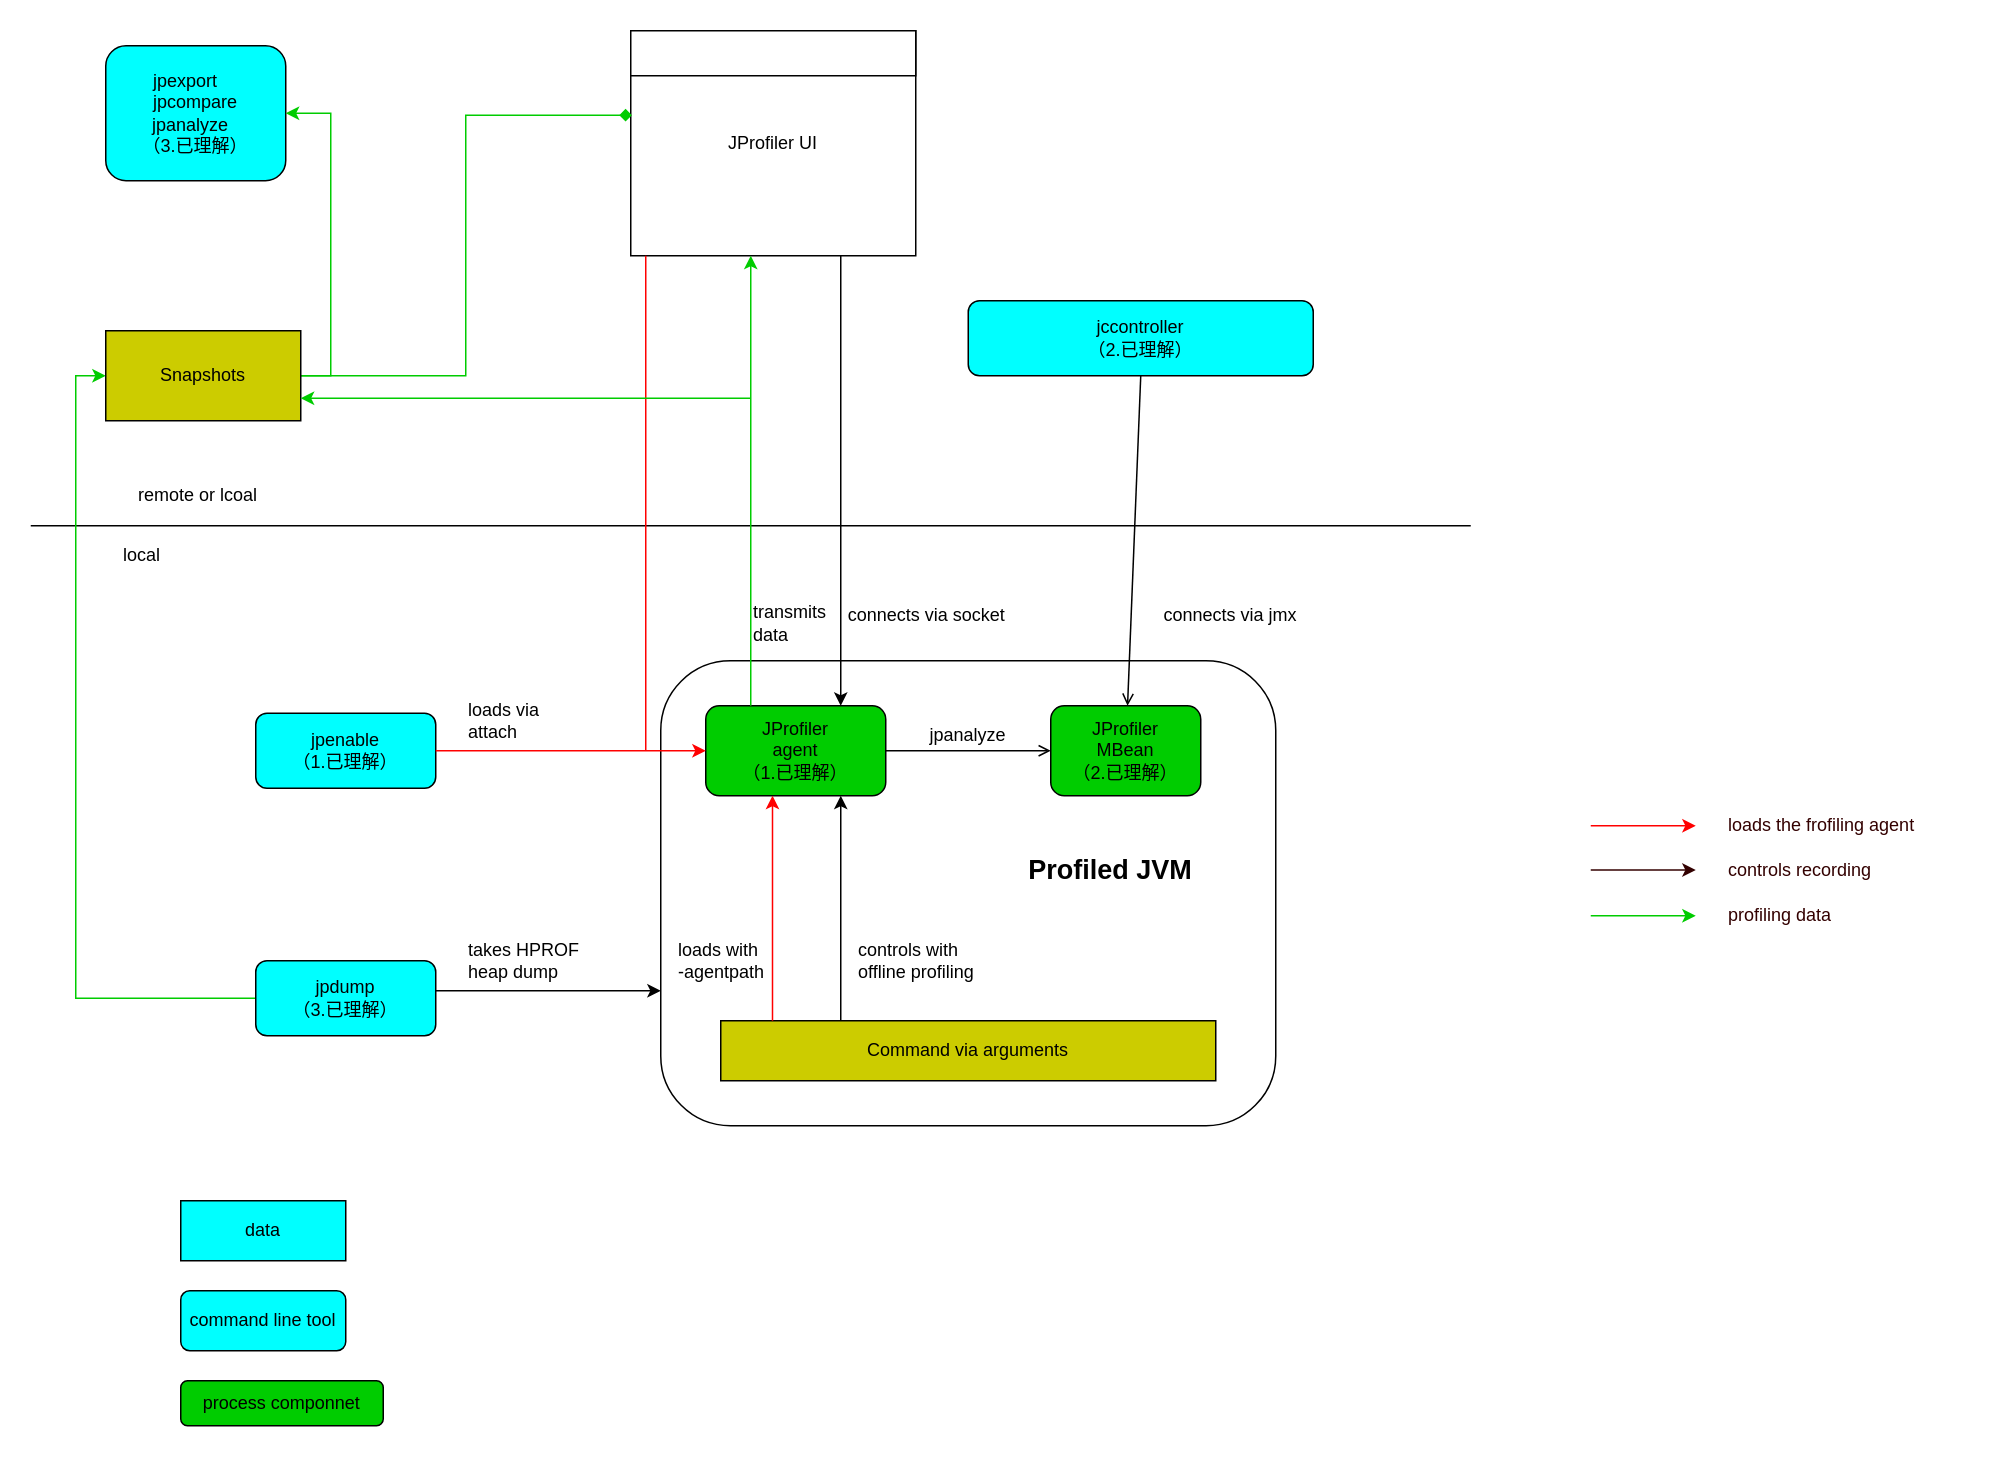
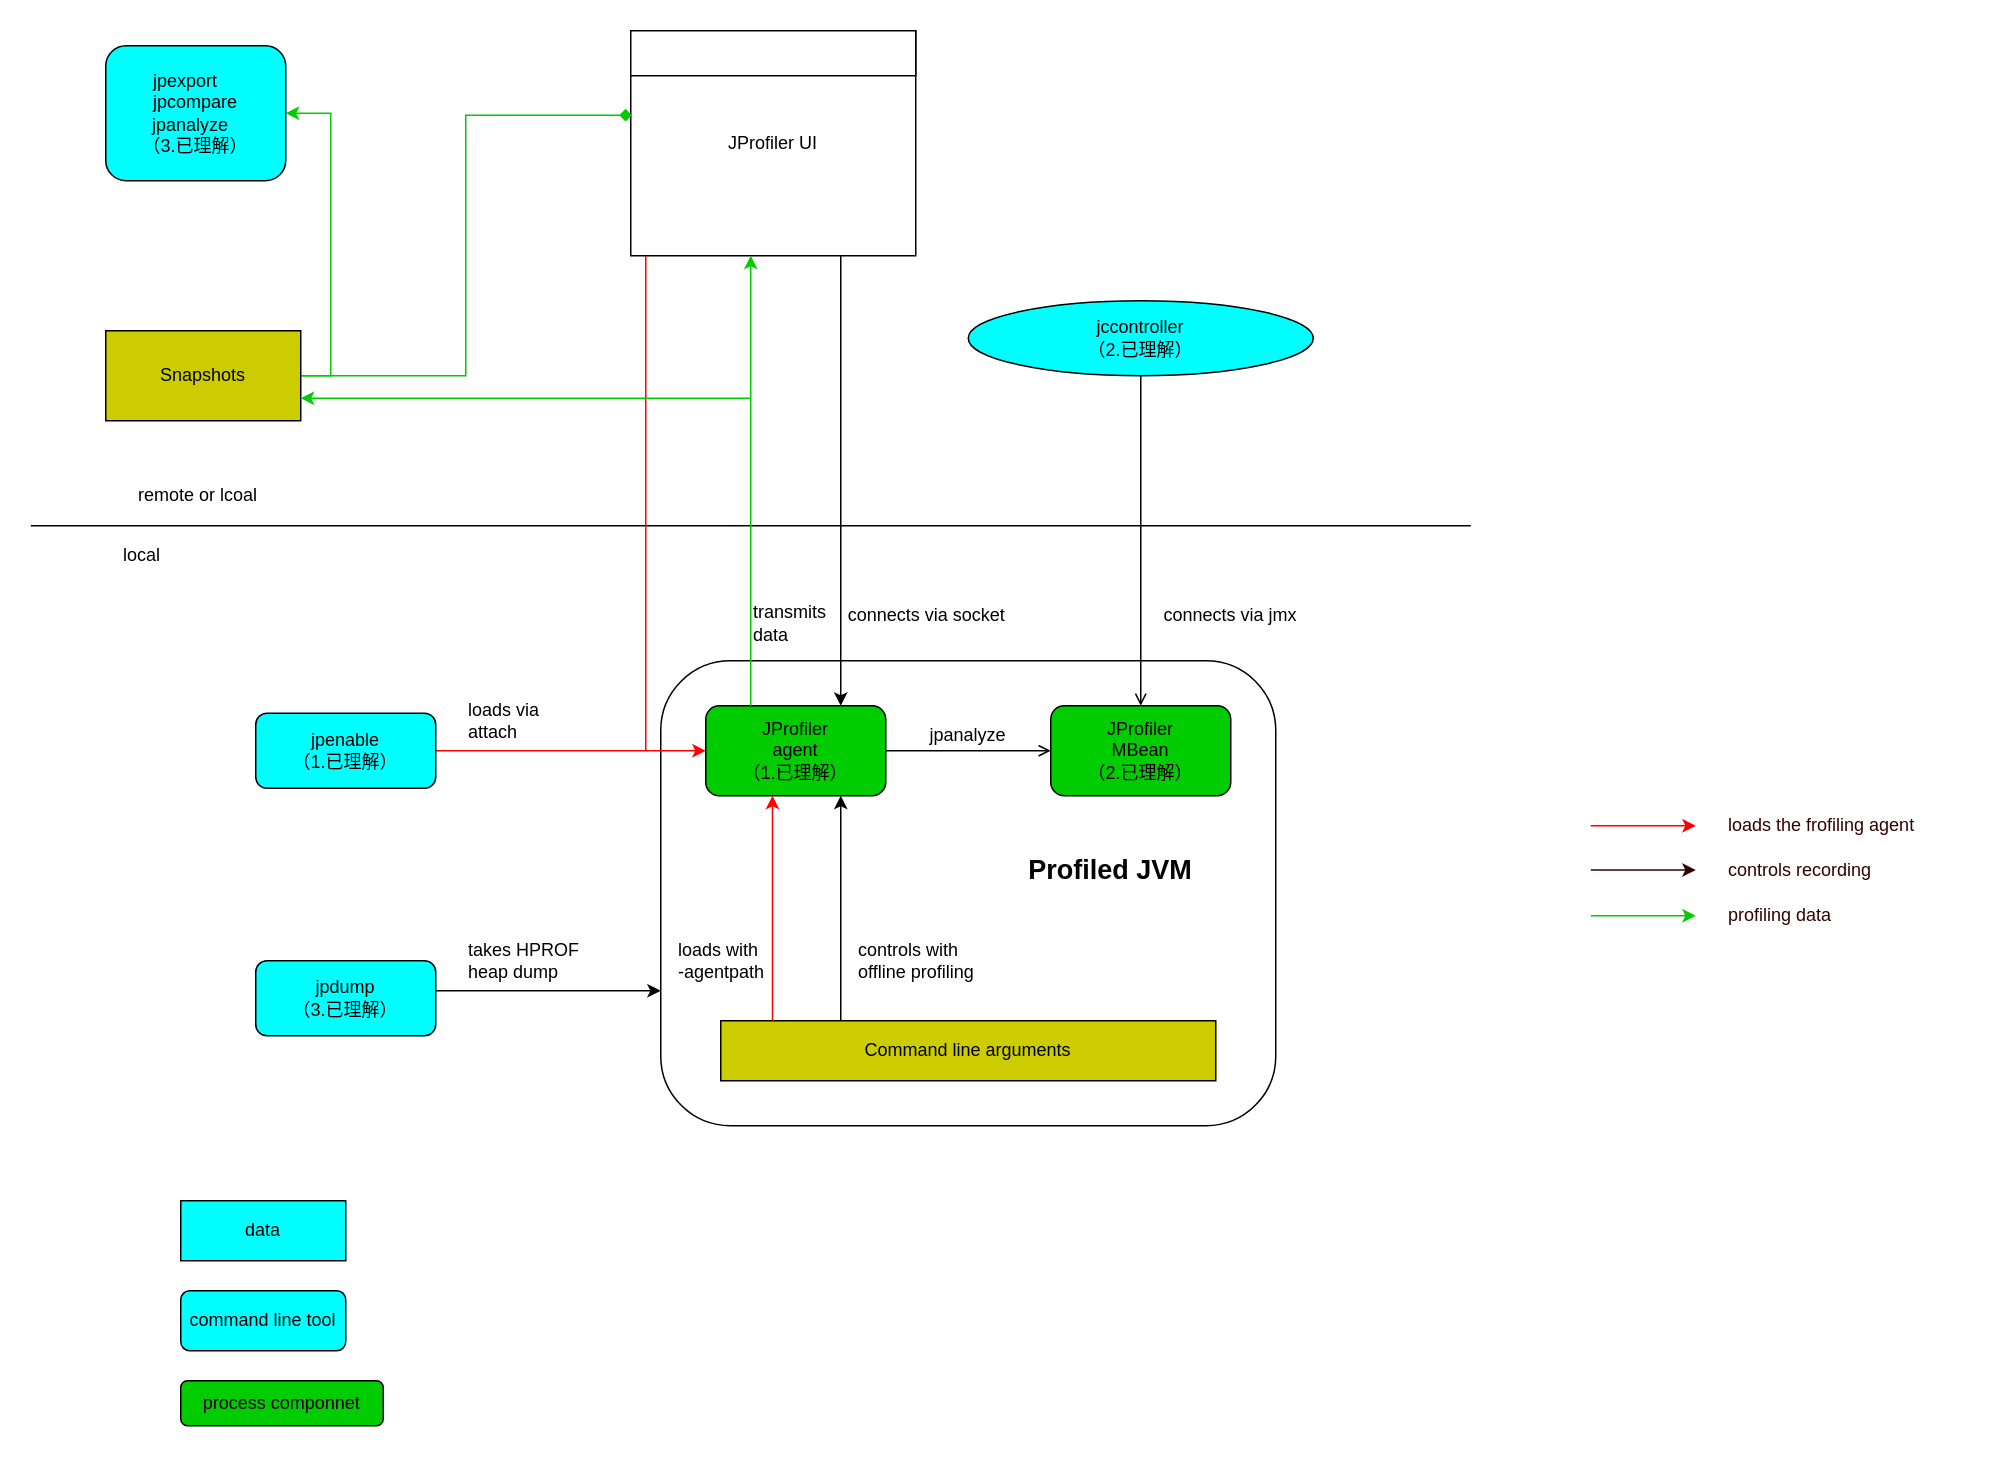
node "jccontroller （2.已理解）": shape rounded rectangle -> ellipse
node "JProfiler MBean （2.已理解）": size 150x90 -> 180x90
edge "jpdump （3.已理解）" -> "Snapshots": removed
node "Command via arguments": label "Command via arguments" -> "Command line arguments"
